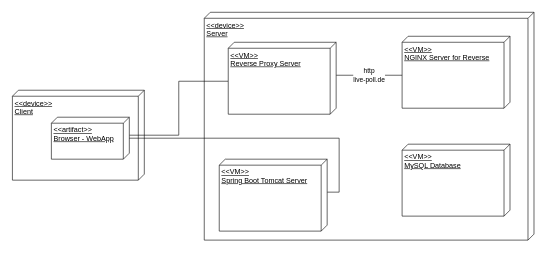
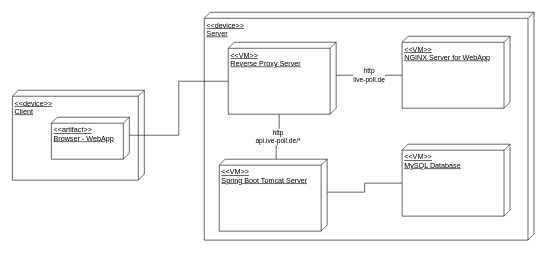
node "<<VM>> NGINX Server for Reverse": label "<<VM>> NGINX Server for Reverse" -> "<<VM>> NGINX Server for WebApp"
edge "<<VM>> Reverse Proxy Server" -- "<<VM>> Spring Boot Tomcat Server": added, label "http api.ive-poll.de/*"
edge "<<artifact>> Browser - WebApp" -- "<<VM>> Spring Boot Tomcat Server": now "<<VM>> MySQL Database" -- "<<VM>> Spring Boot Tomcat Server"
